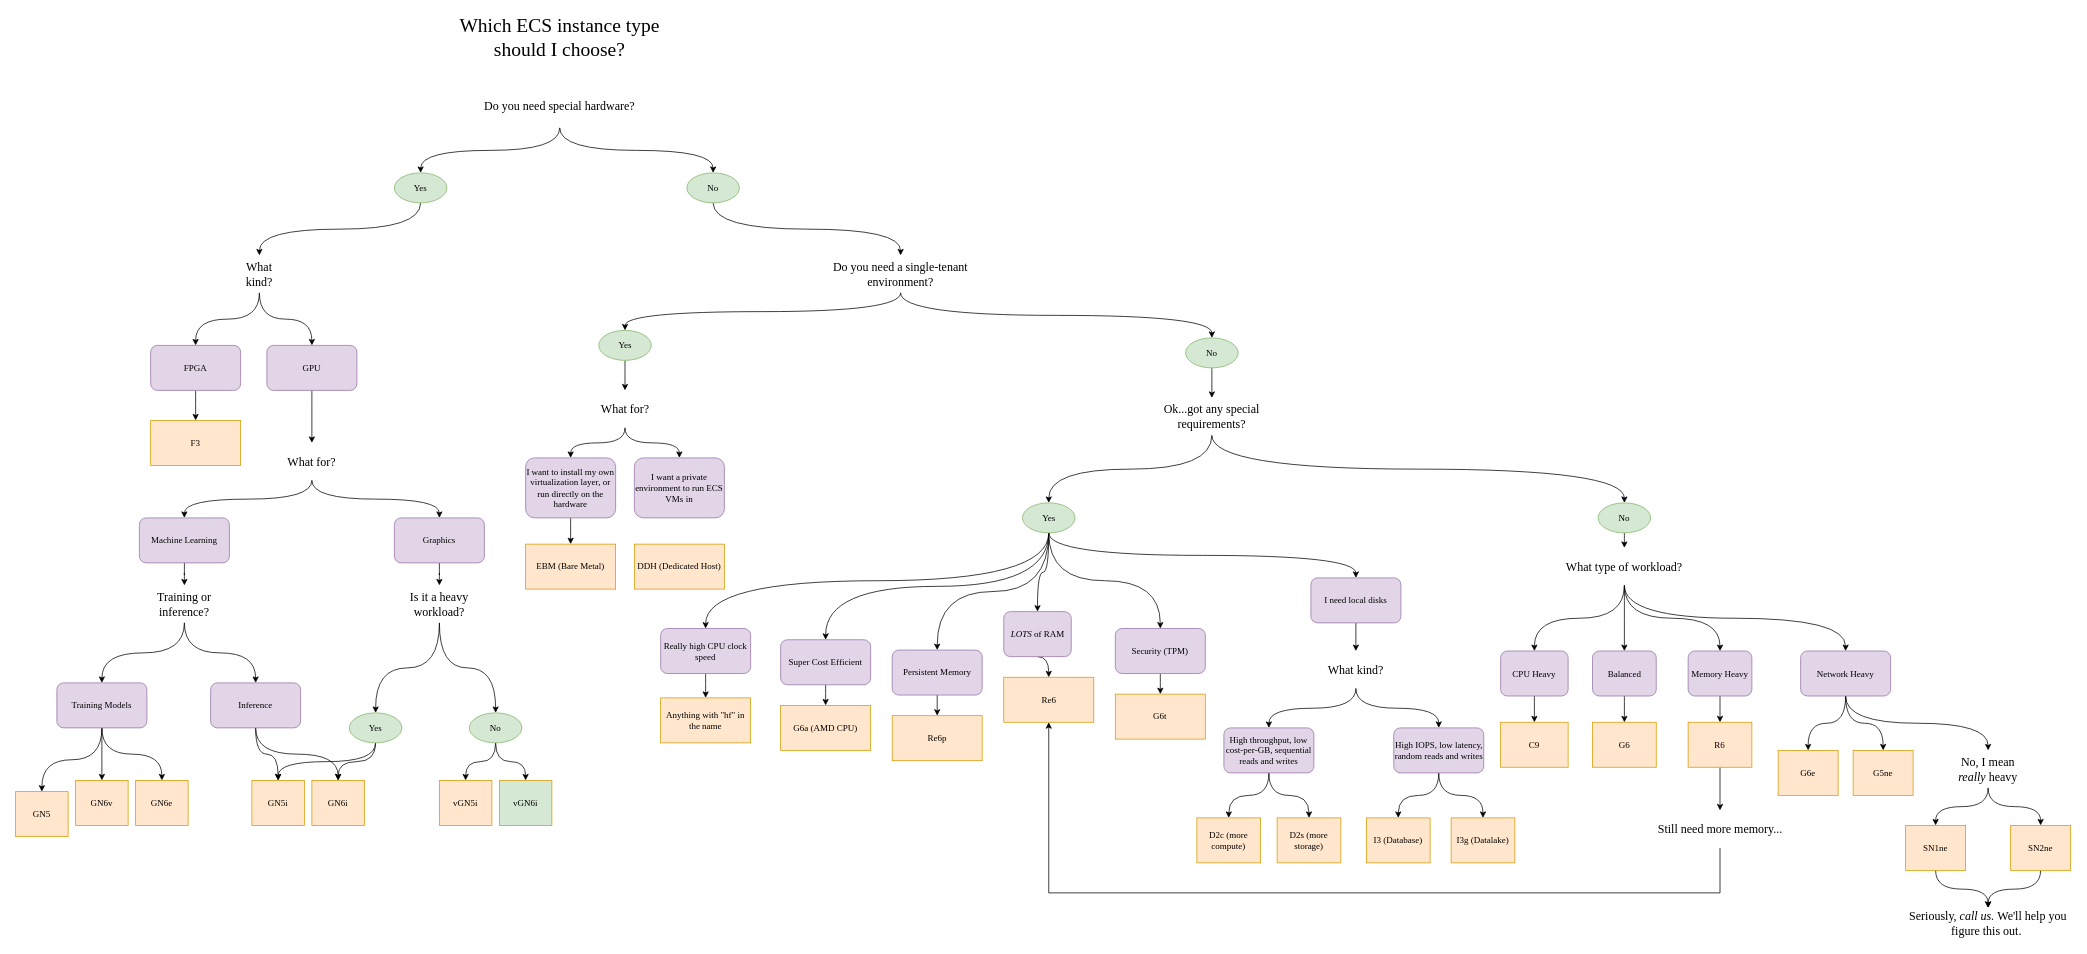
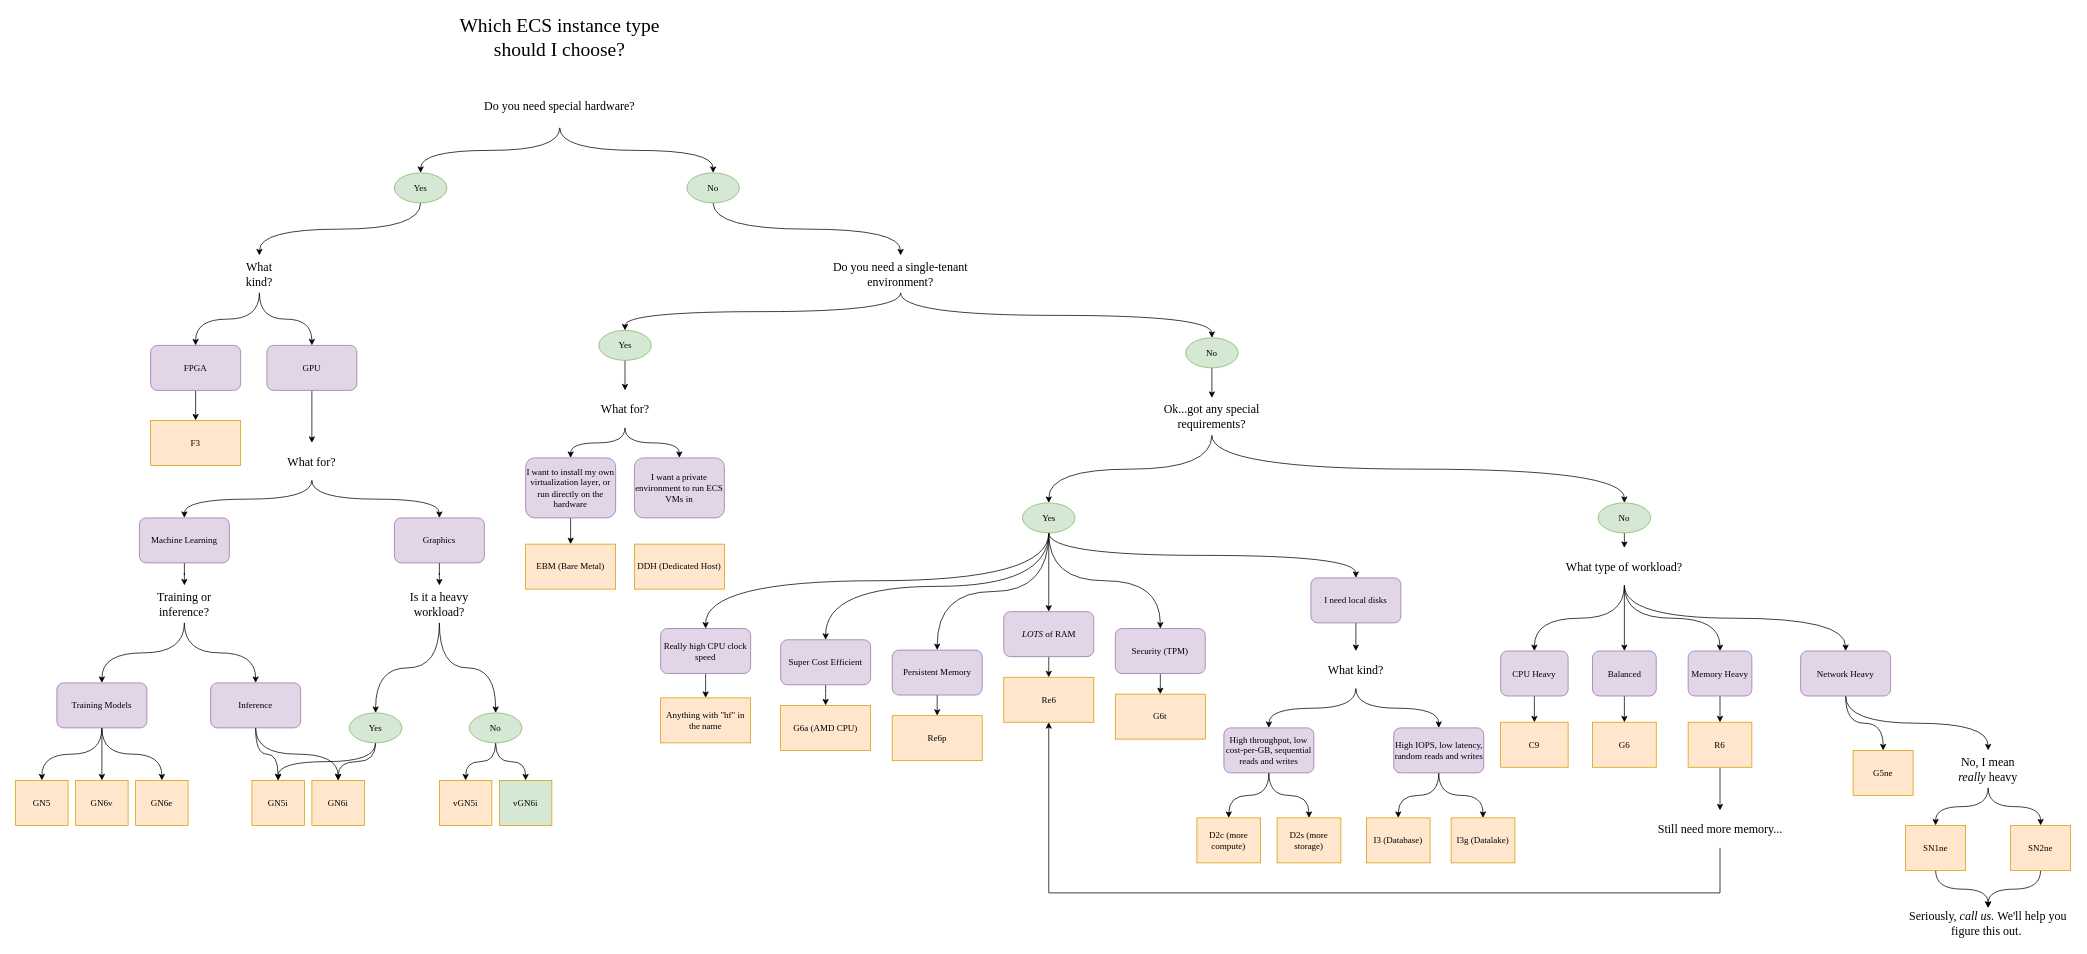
node "LOTS of RAM": size 68x45 -> 90x45
edge "Network Heavy" -> "G6e": removed
node "G6e": removed
node "GN5": moved (42, 814) -> (42, 803)
